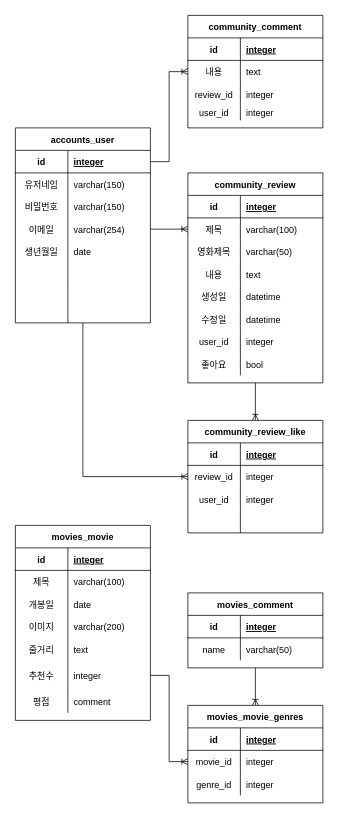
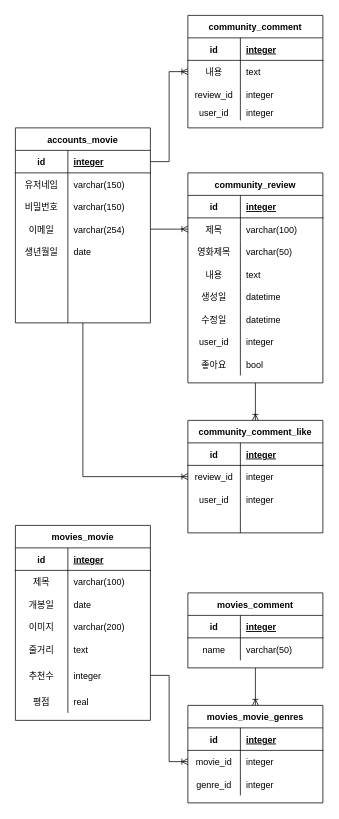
node "accounts_user": label "accounts_user" -> "accounts_movie"
node "community_review_like": label "community_review_like" -> "community_comment_like"
node "comment": label "comment" -> "real"
